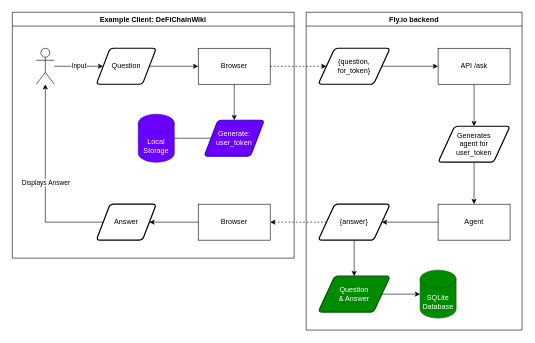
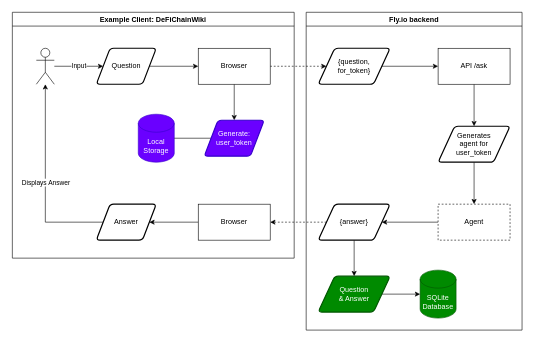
node "Agent": style solid -> dashed
